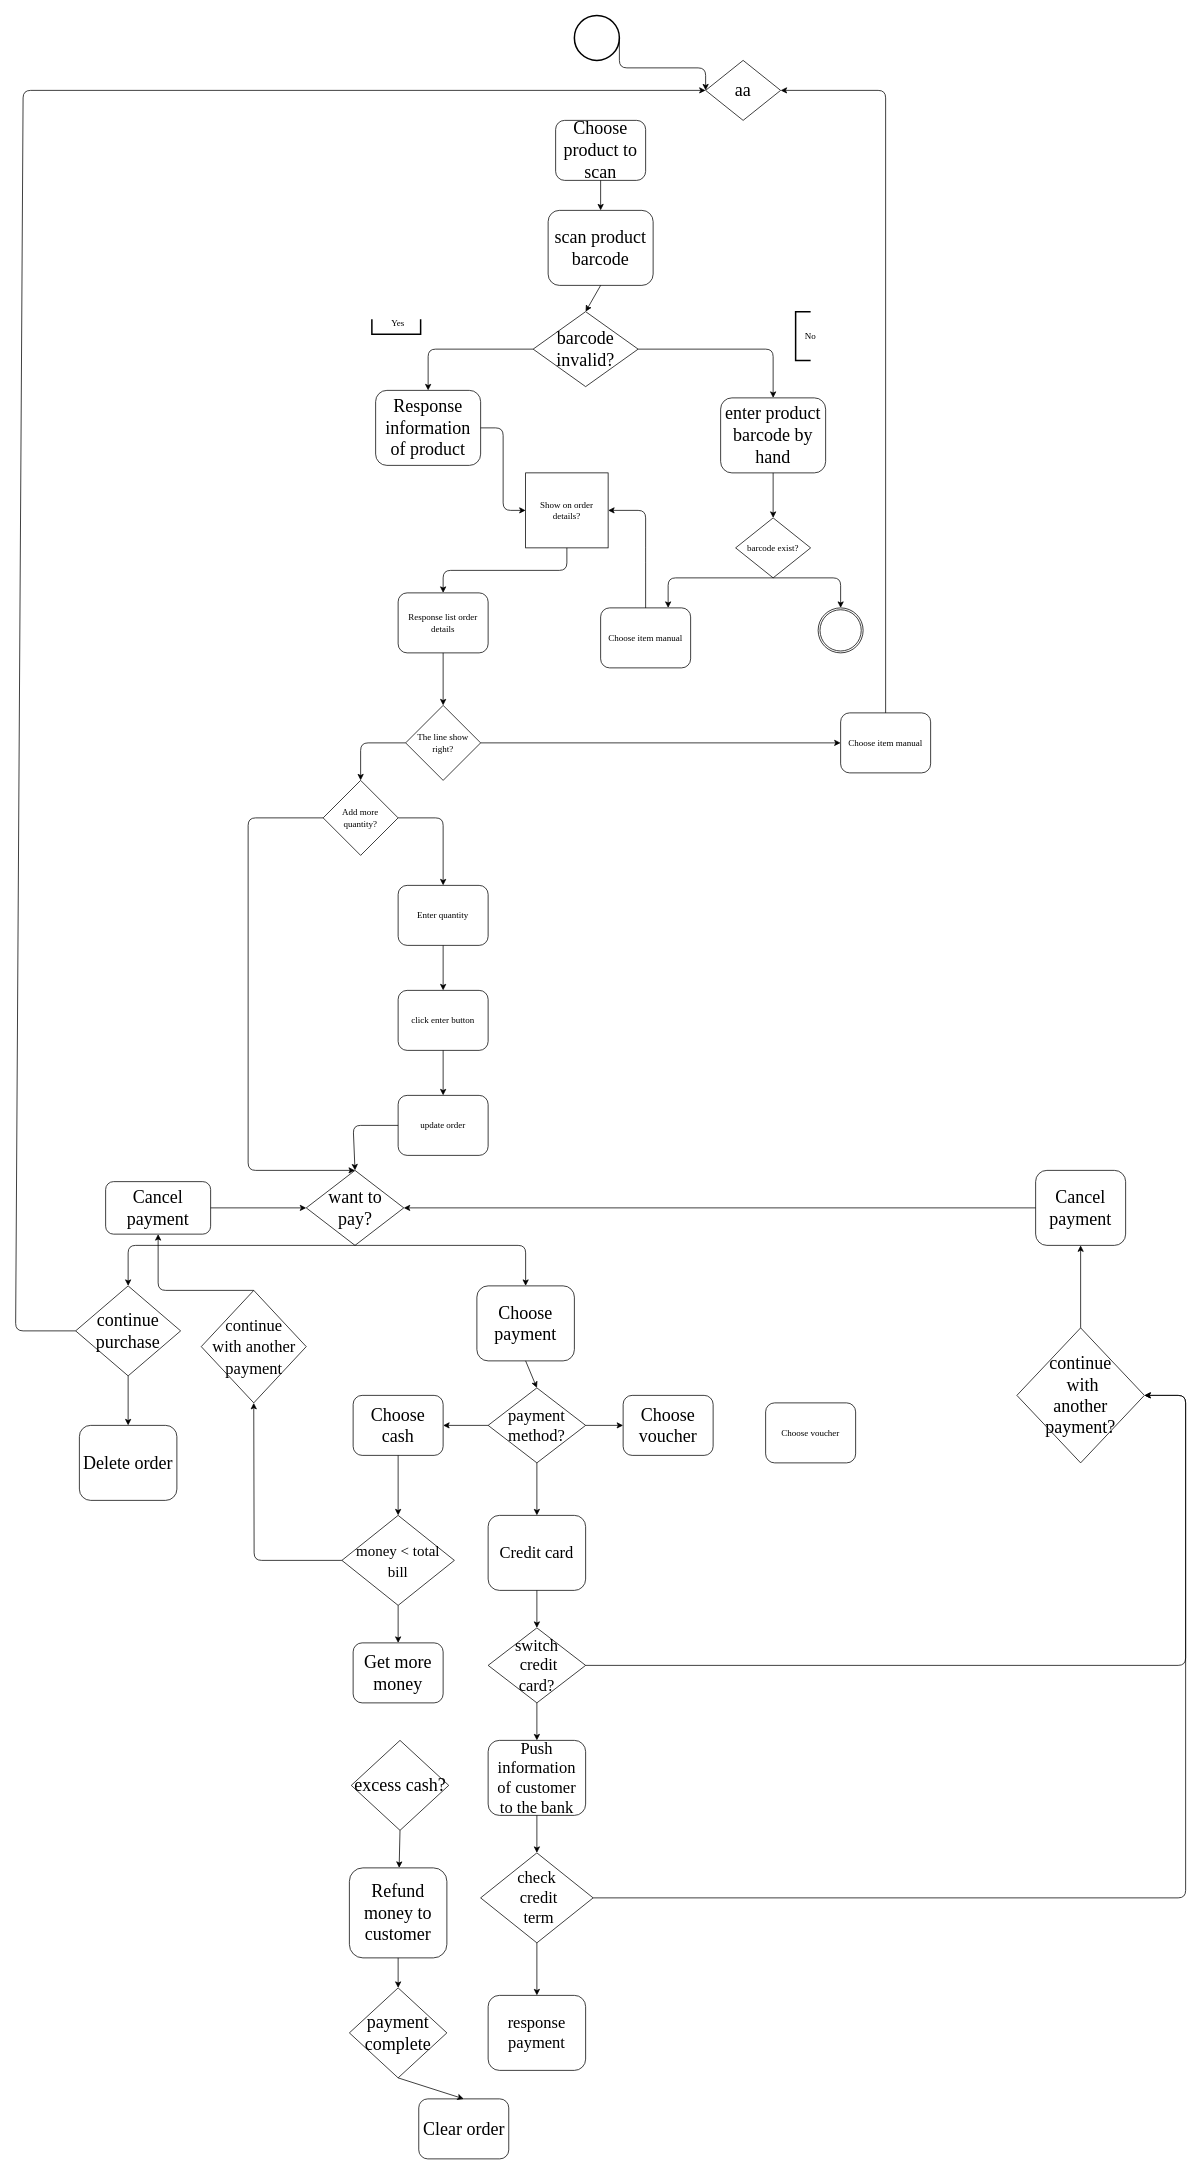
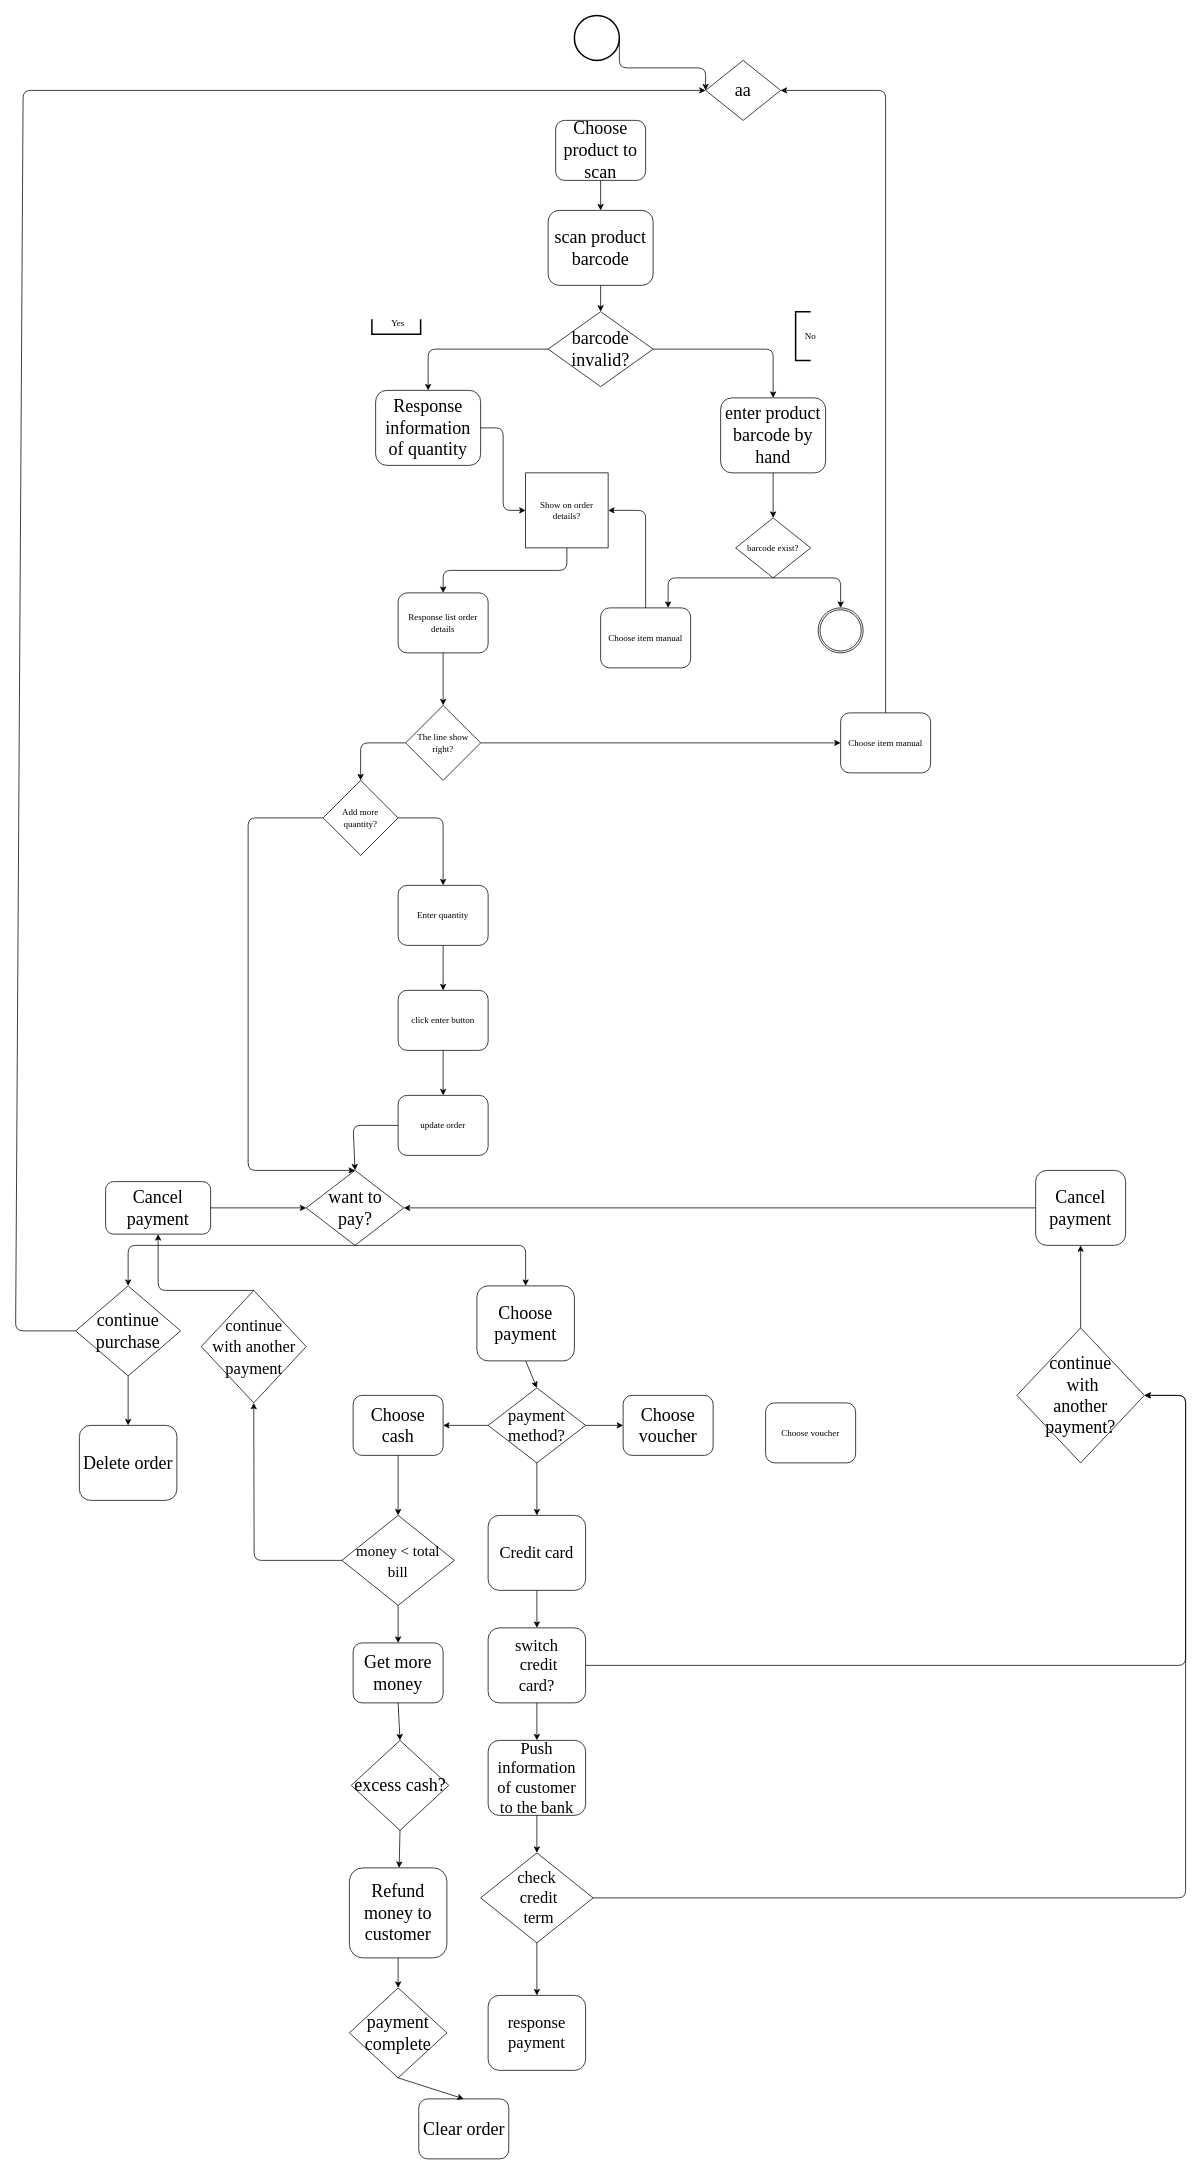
node "barcode invalid?": moved (585, 349) -> (600, 349)
node "Response information of product": label "Response information of product" -> "Response information of quantity"
node "switch credit card?": shape diamond -> rounded rectangle
edge "Get more money" -> "excess cash?": added
